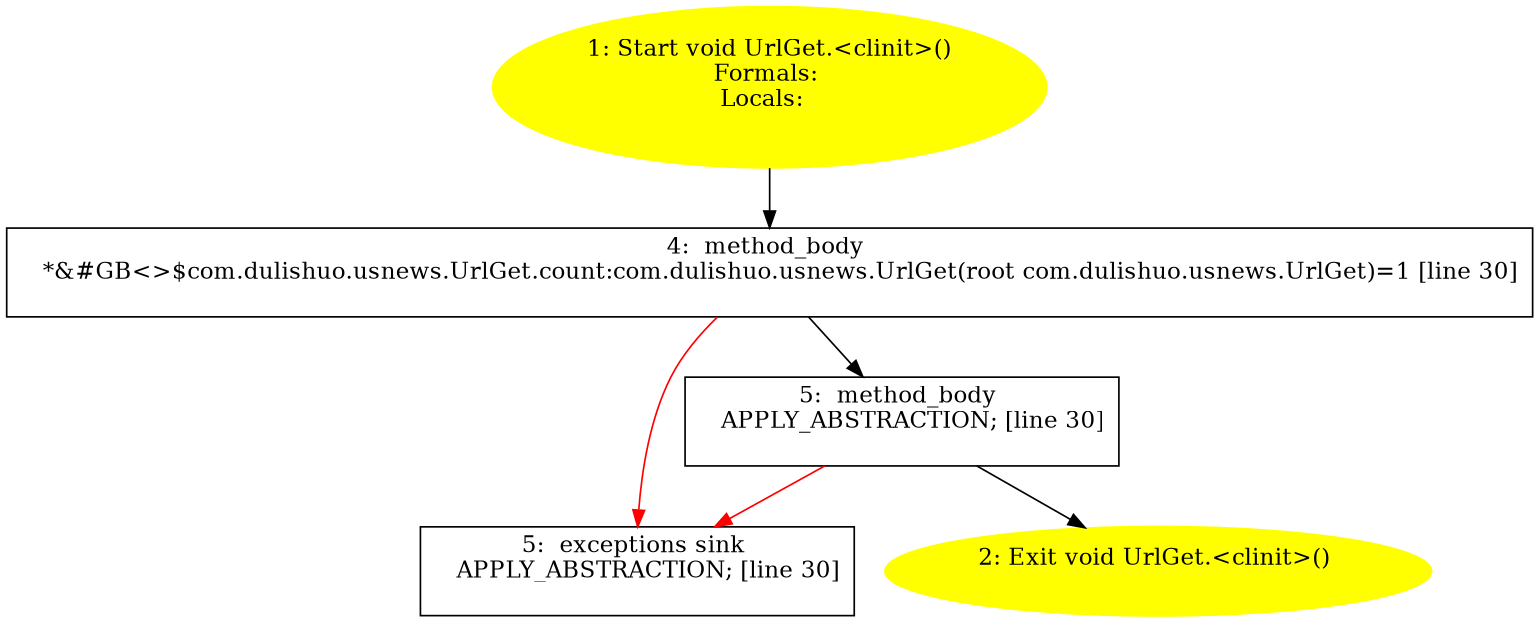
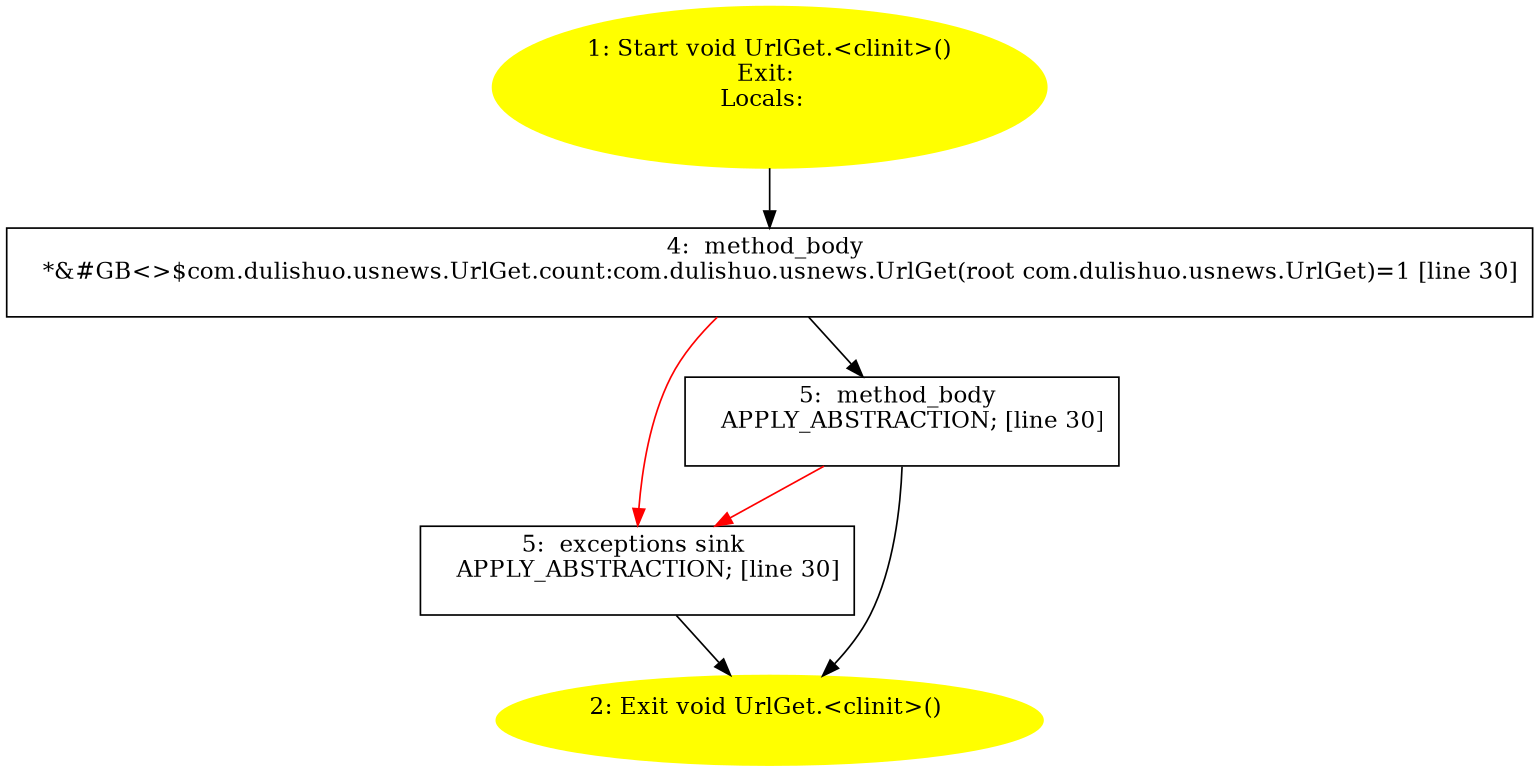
node "1: Start void UrlGet.<clinit>() Formals: Locals:": label "1: Start void UrlGet.<clinit>() Formals: Locals:" -> "1: Start void UrlGet.<clinit>() Exit: Locals:"
edge "5:  exceptions sink APPLY_ABSTRACTION; [line 30]" -> "2: Exit void UrlGet.<clinit>()": added
